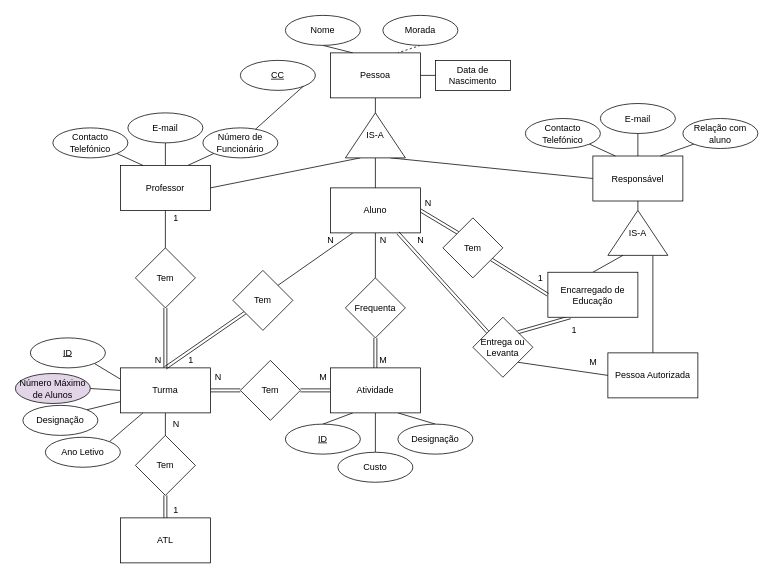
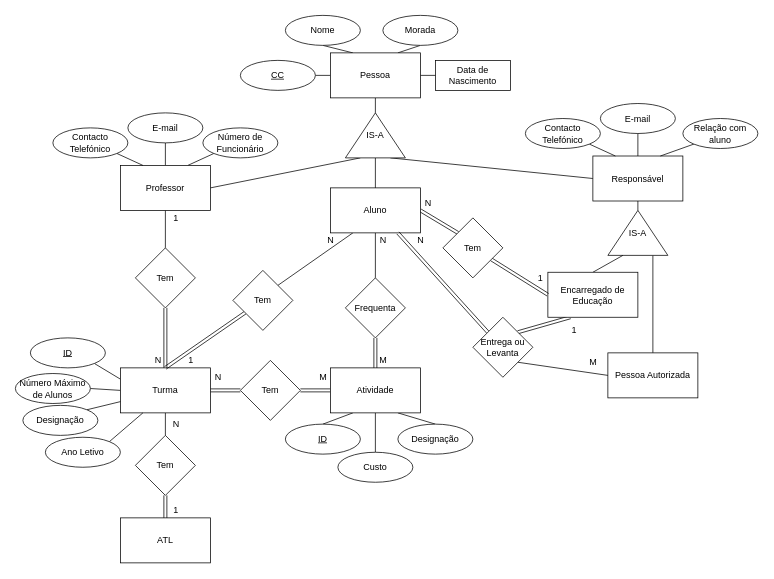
edge "Morada" -- "Pessoa": style dashed -> solid
edge "CC" -- "Número de Funcionário": now "CC" -- "Pessoa"
node "Número Máximo de Alunos": fillcolor #e1d5e7 -> #ffffff
